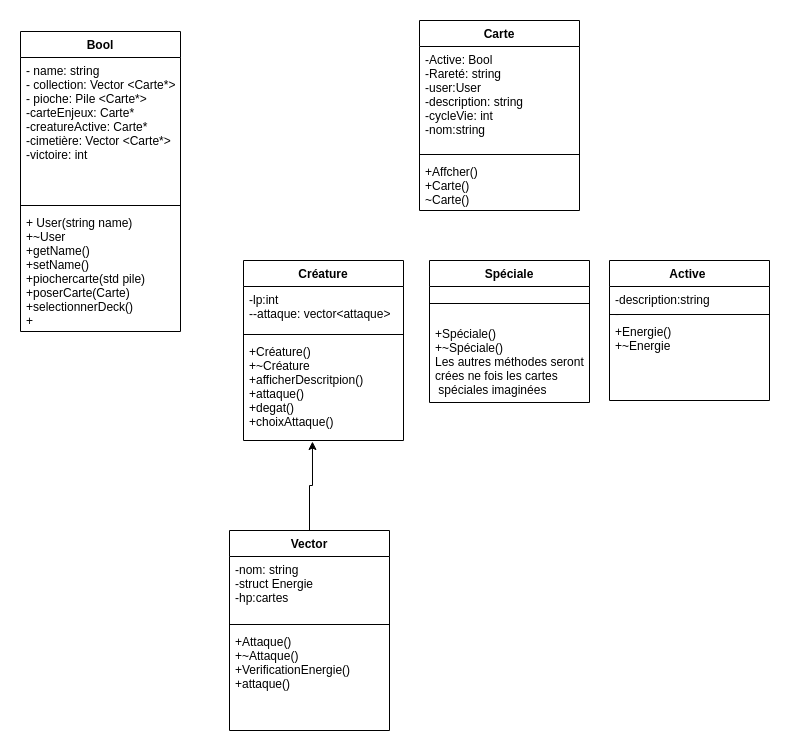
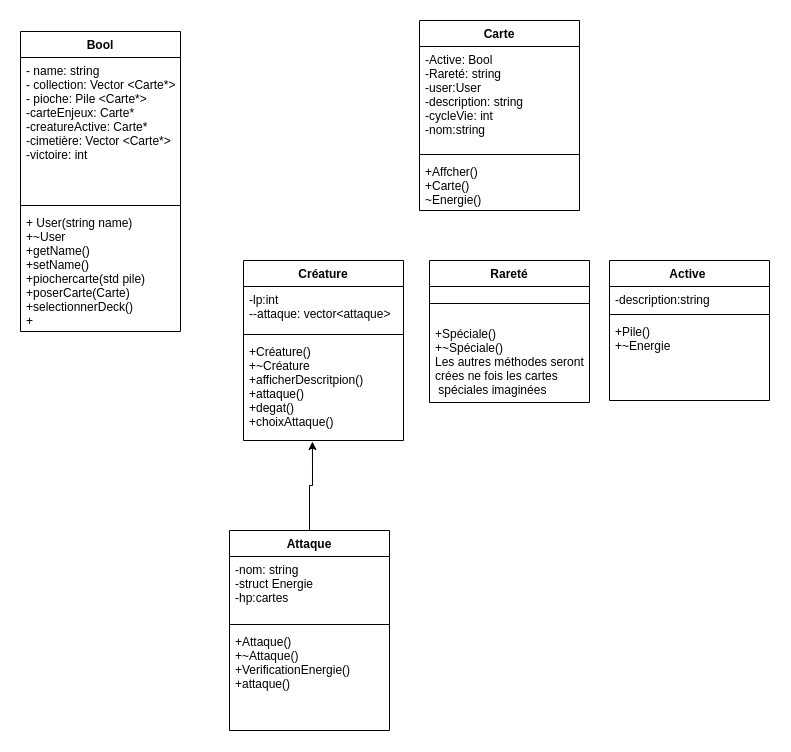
node "+Affcher() +Carte() ~Carte()": label "+Affcher() +Carte() ~Carte()" -> "+Affcher() +Carte() ~Energie()"
node "Spéciale": label "Spéciale" -> "Rareté"
node "+Energie() +~Energie": label "+Energie() +~Energie" -> "+Pile() +~Energie"
node "Vector": label "Vector" -> "Attaque"
